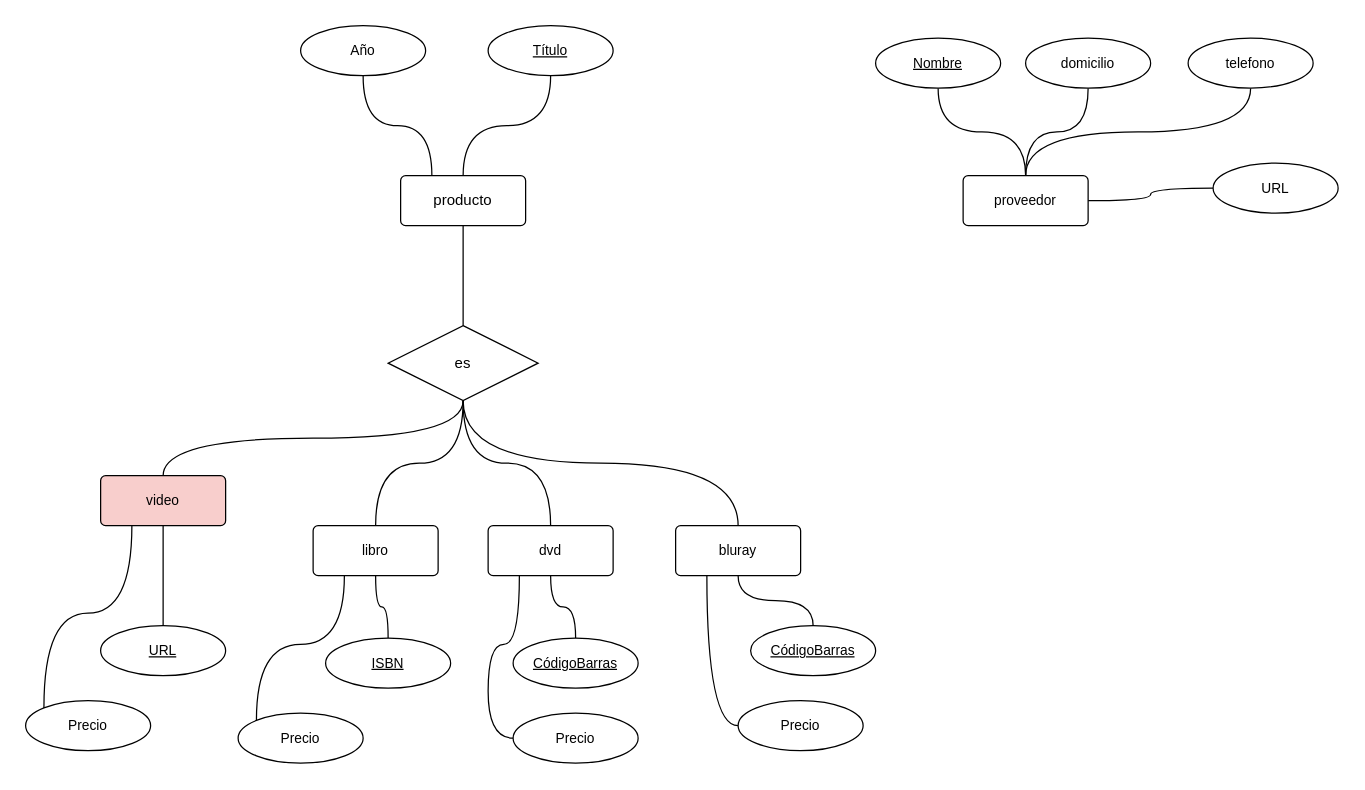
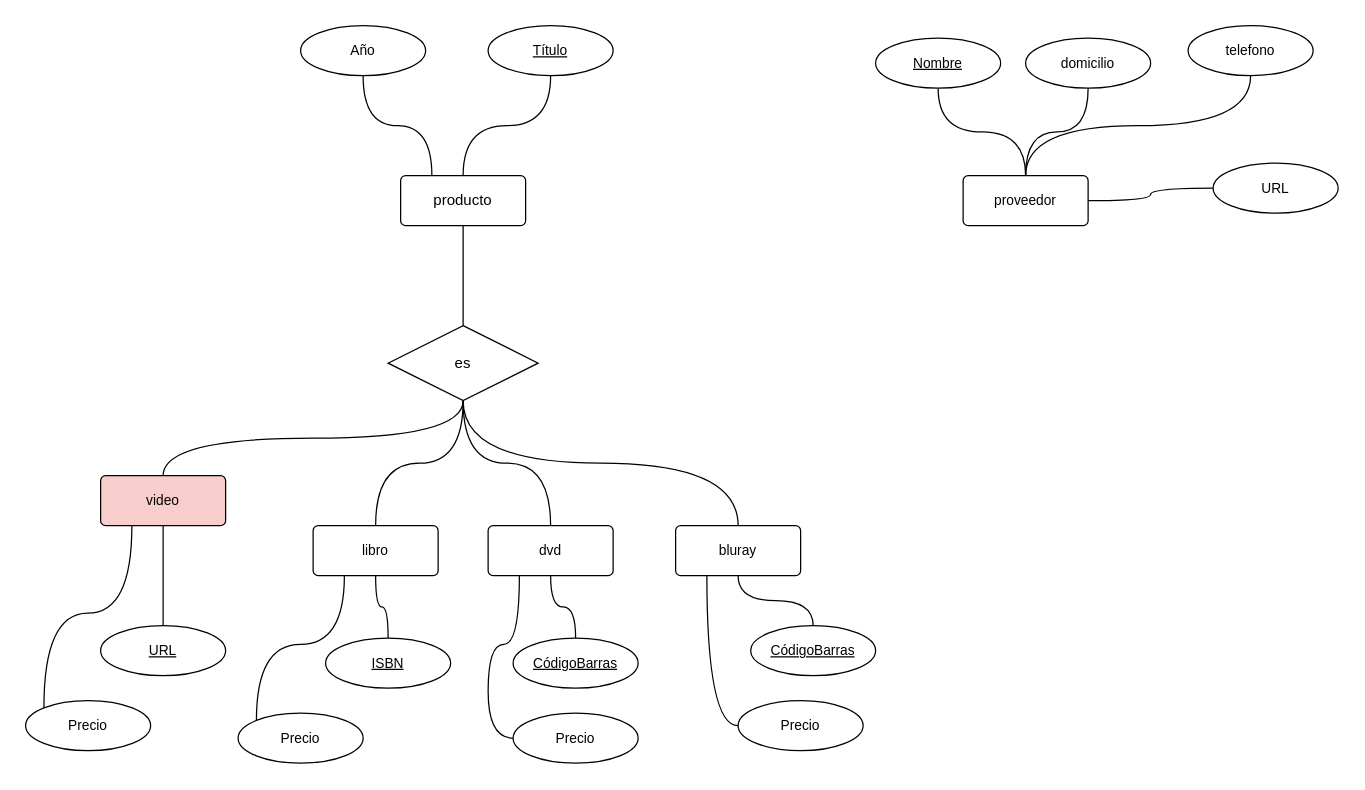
node "telefono": moved (1251, 63) -> (1251, 51)
